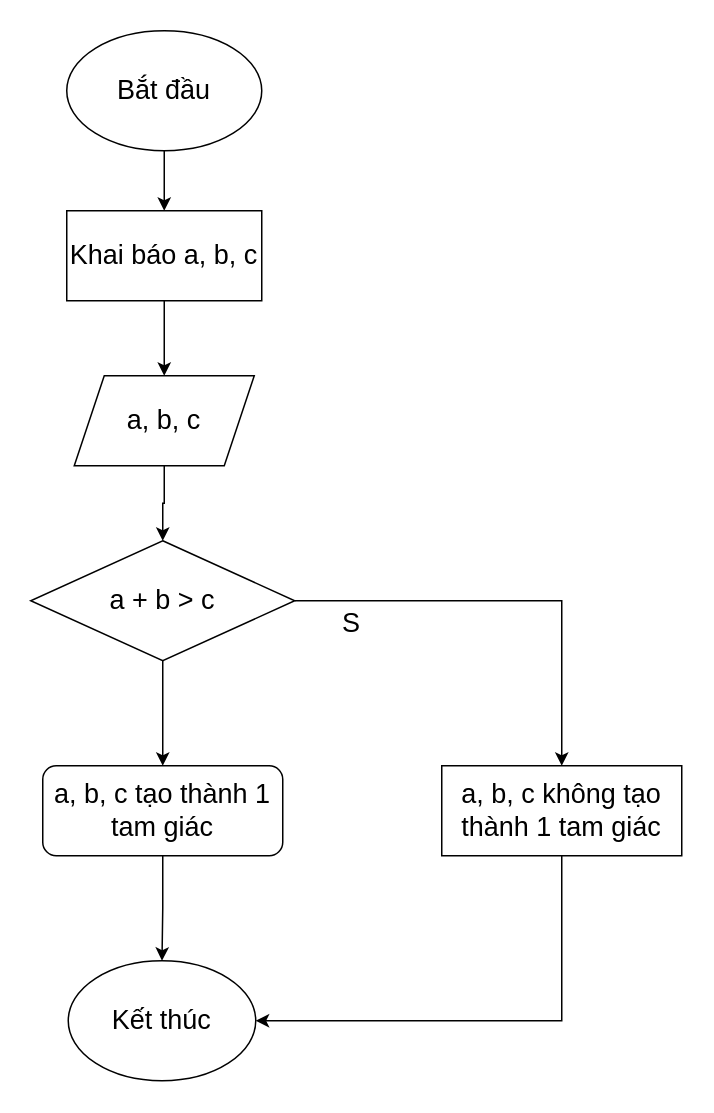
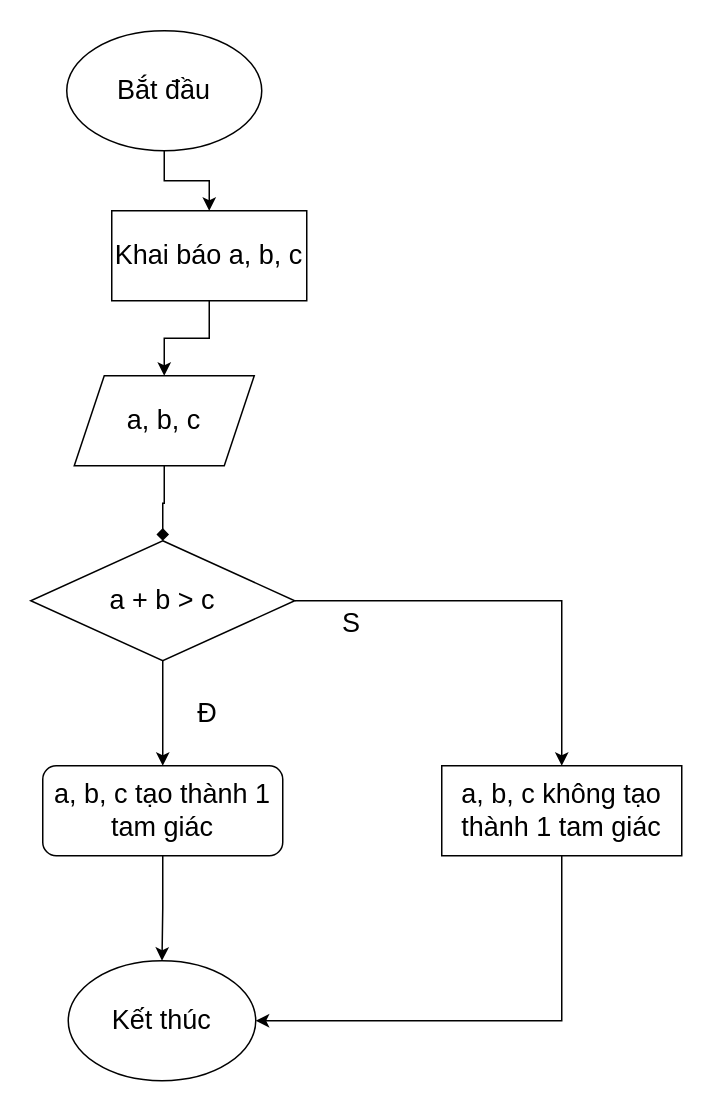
node "Khai báo a, b, c": moved (164, 256) -> (209, 256)
edge "a, b, c" -> "a + b > c": arrowhead classic -> diamond
node "Đ": added
